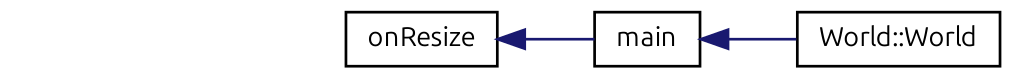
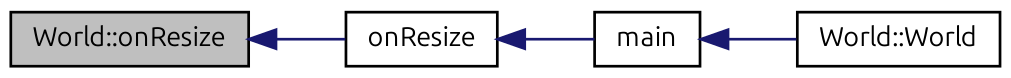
node "World::onResize": added
